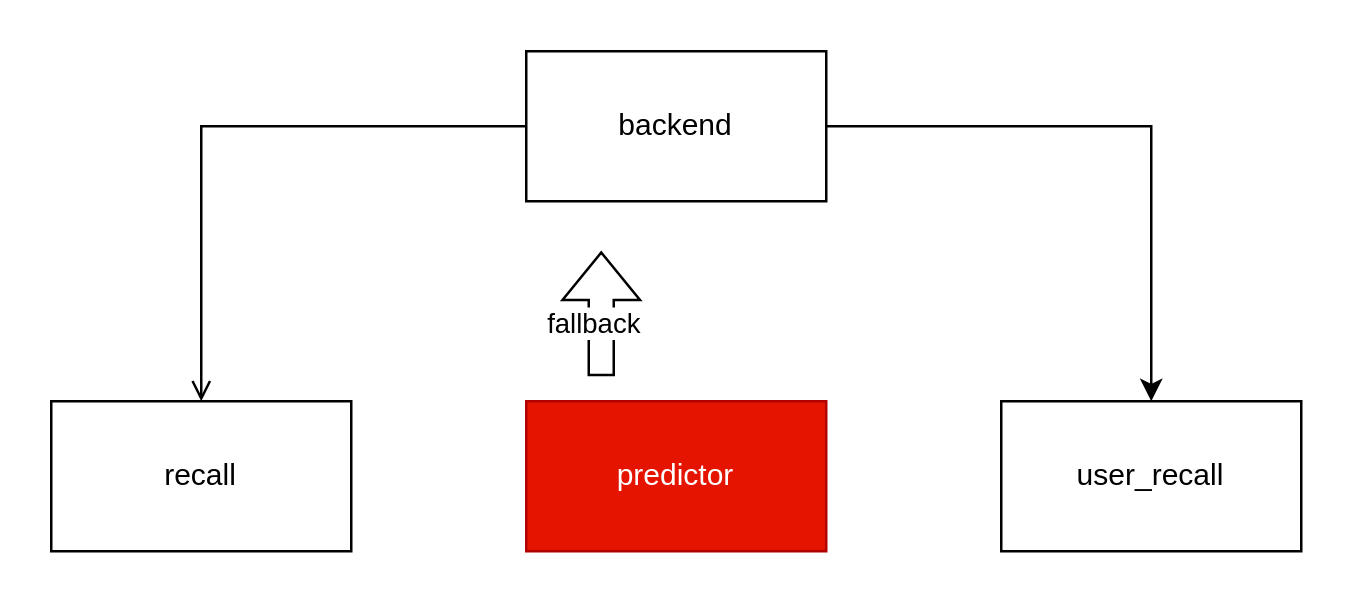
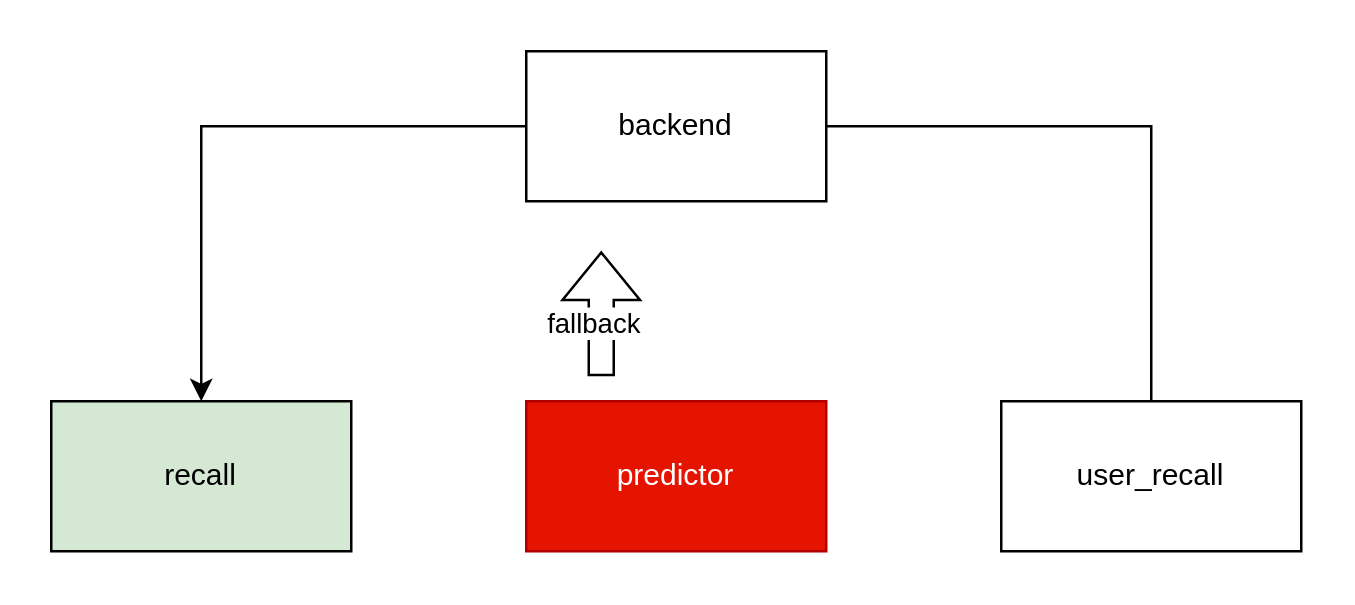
edge "backend" -> "user_recall": arrowhead classic -> none
edge "backend" -> "recall": arrowhead open -> classic
node "recall": fillcolor #ffffff -> #d5e8d4
